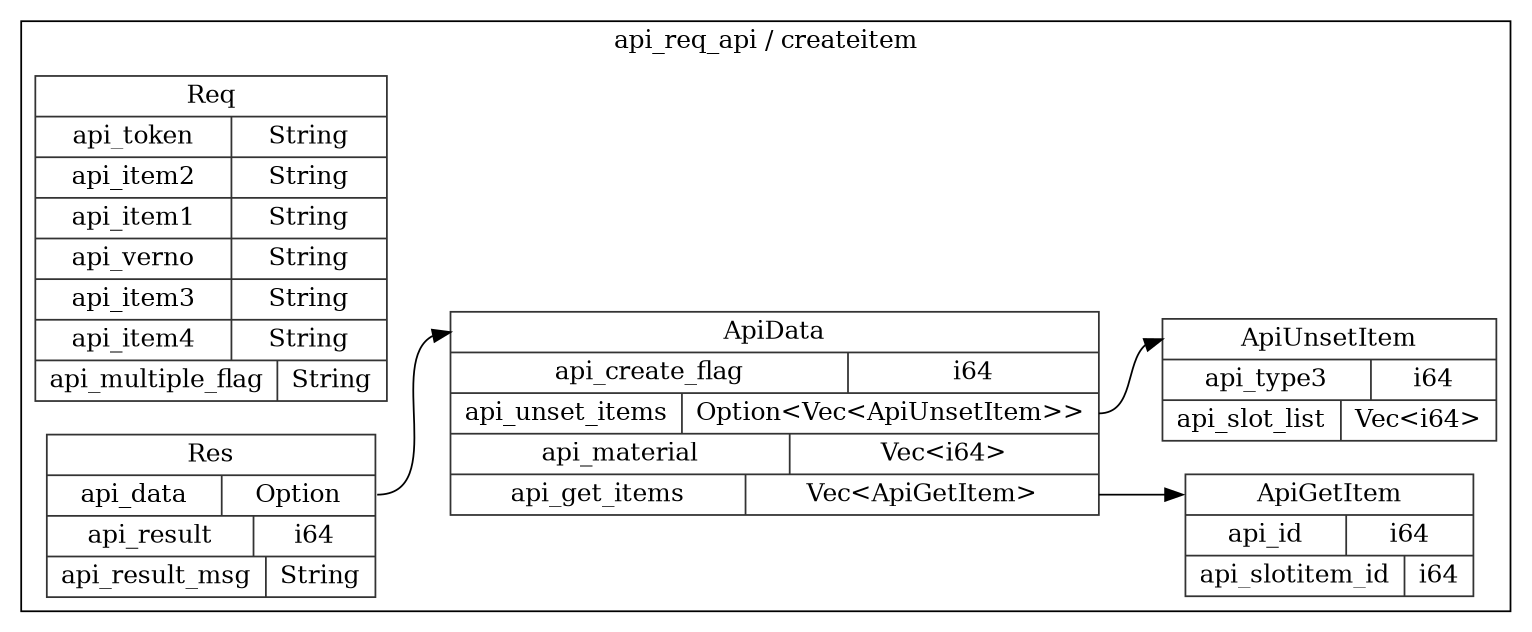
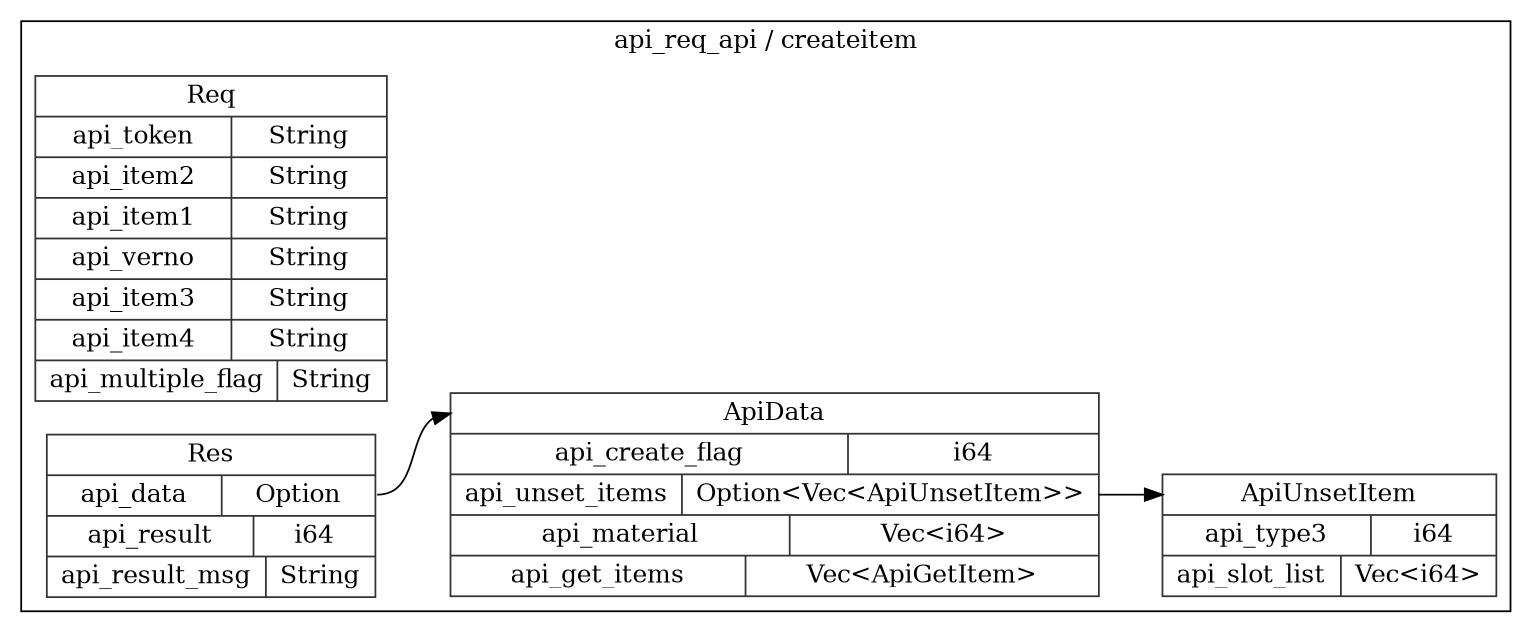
node "ApiGetItem": removed
